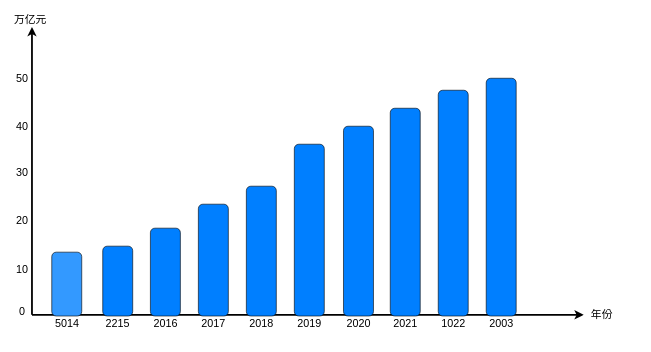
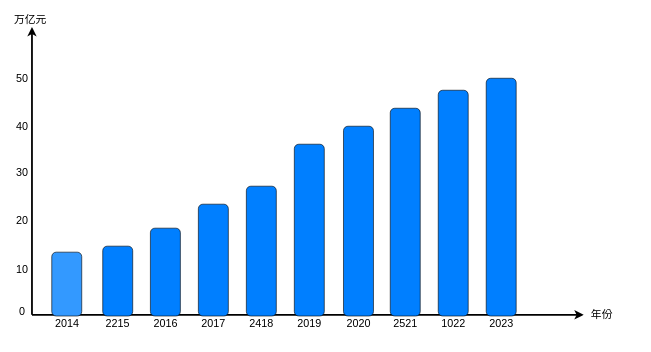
node "5014": label "5014" -> "2014"
node "2018": label "2018" -> "2418"
node "2021": label "2021" -> "2521"
node "2003": label "2003" -> "2023"
